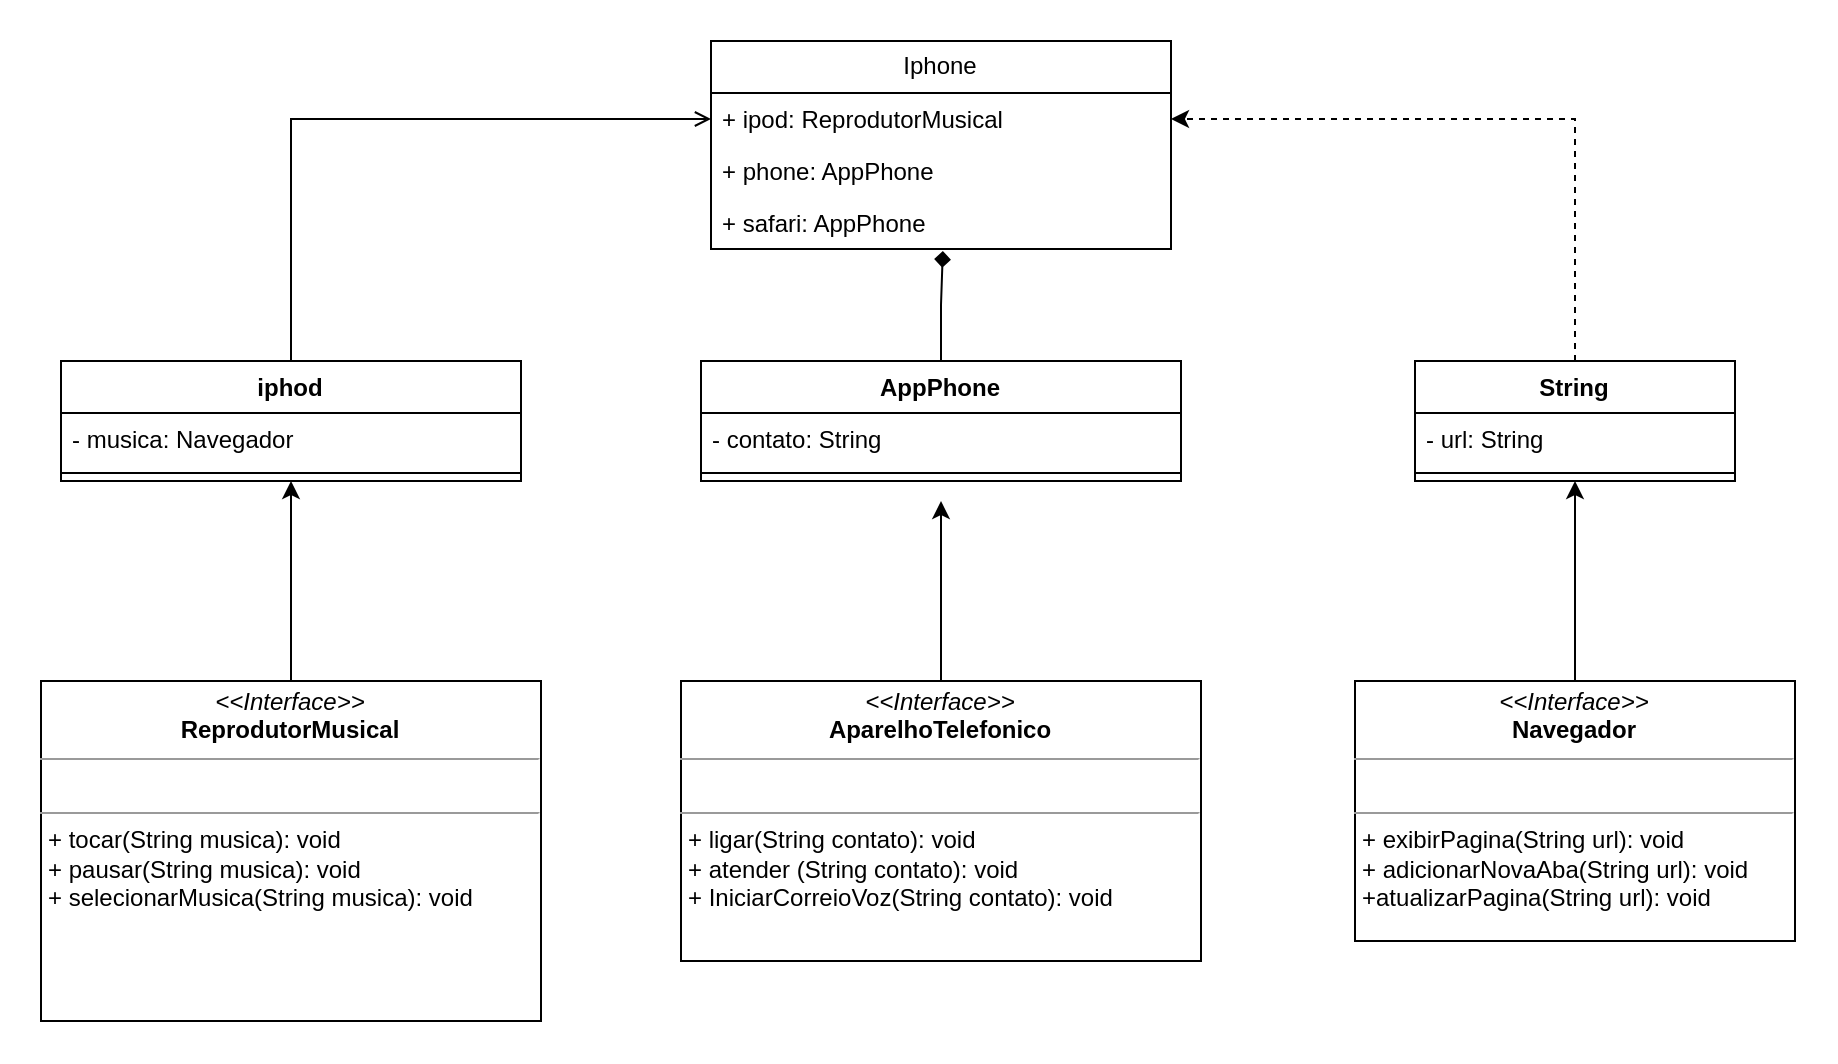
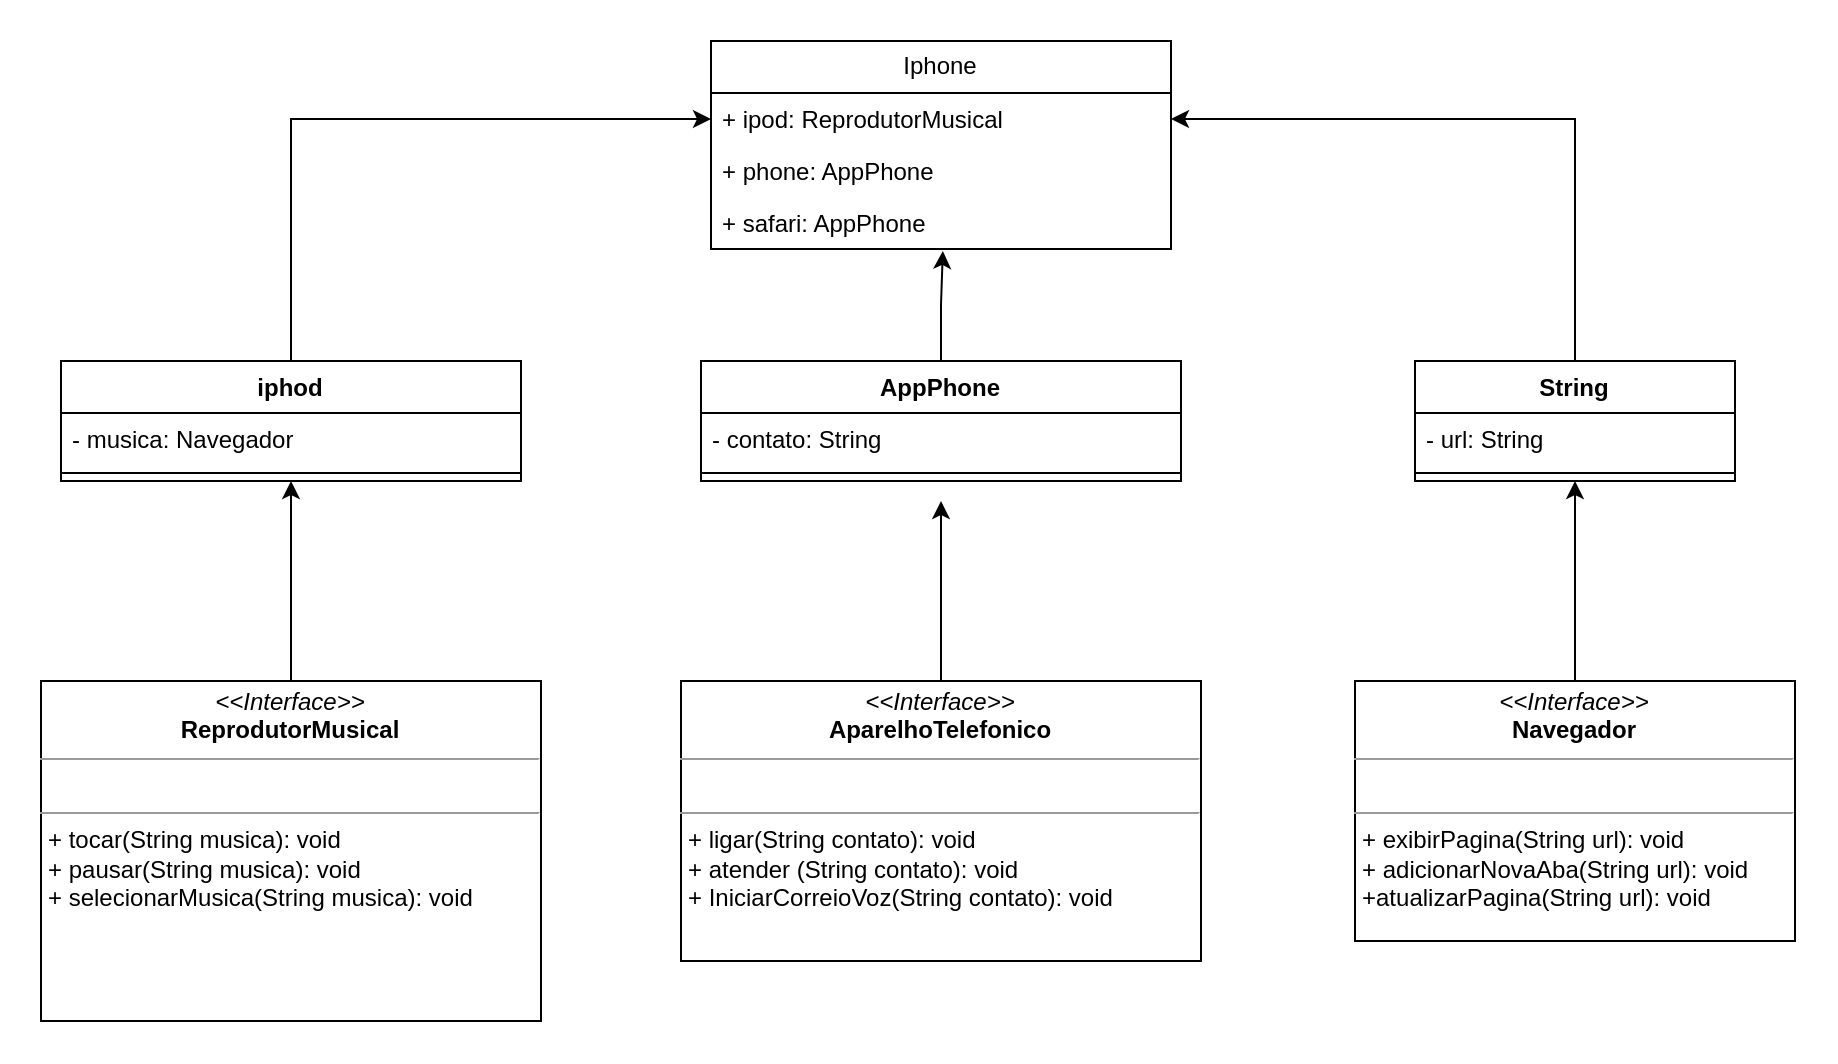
edge "iphod" -> "+ ipod: ReprodutorMusical": arrowhead open -> classic
edge "String" -> "+ ipod: ReprodutorMusical": style dashed -> solid
edge "AppPhone" -> "+ safari: AppPhone": arrowhead diamond -> classic
